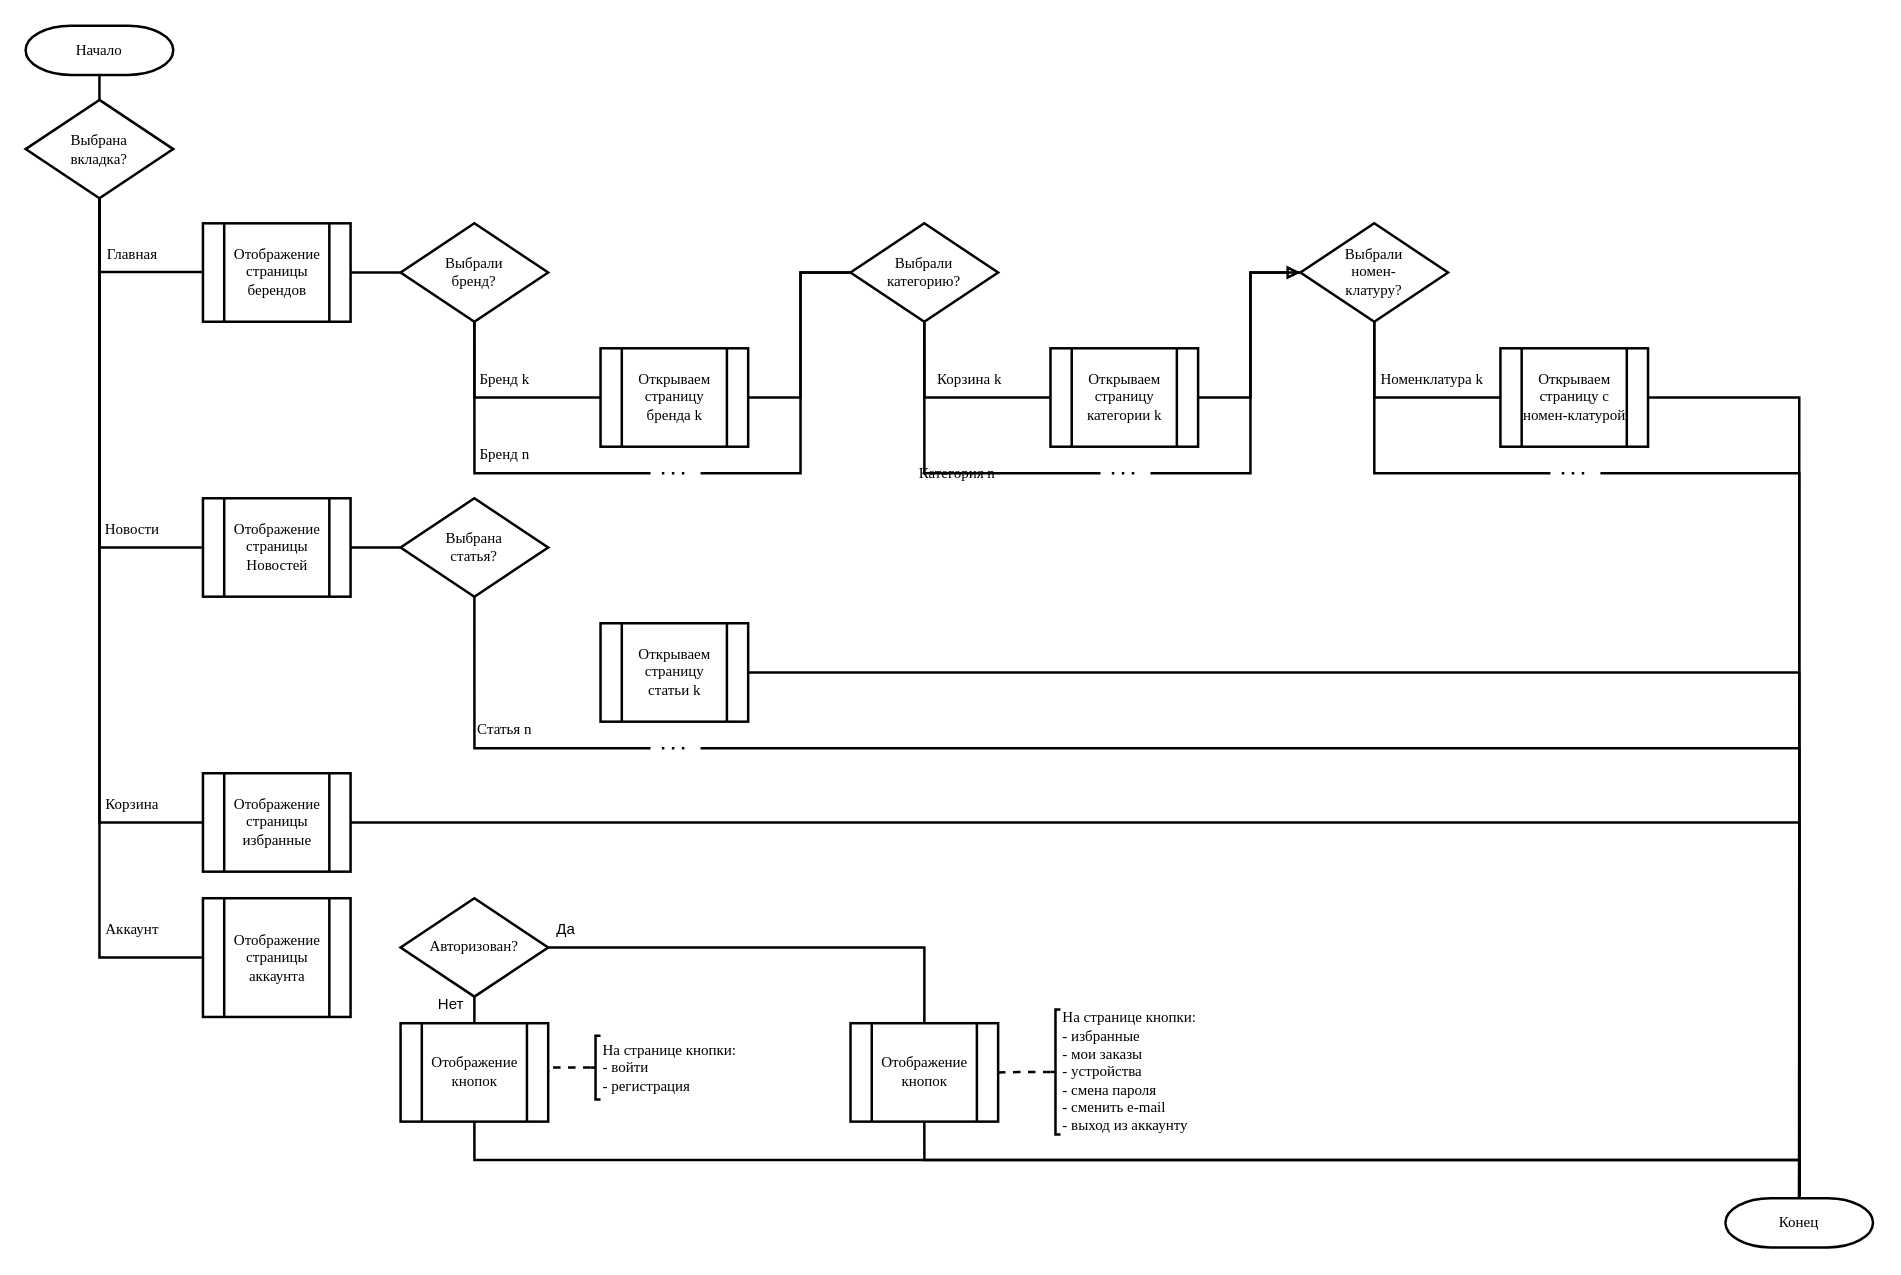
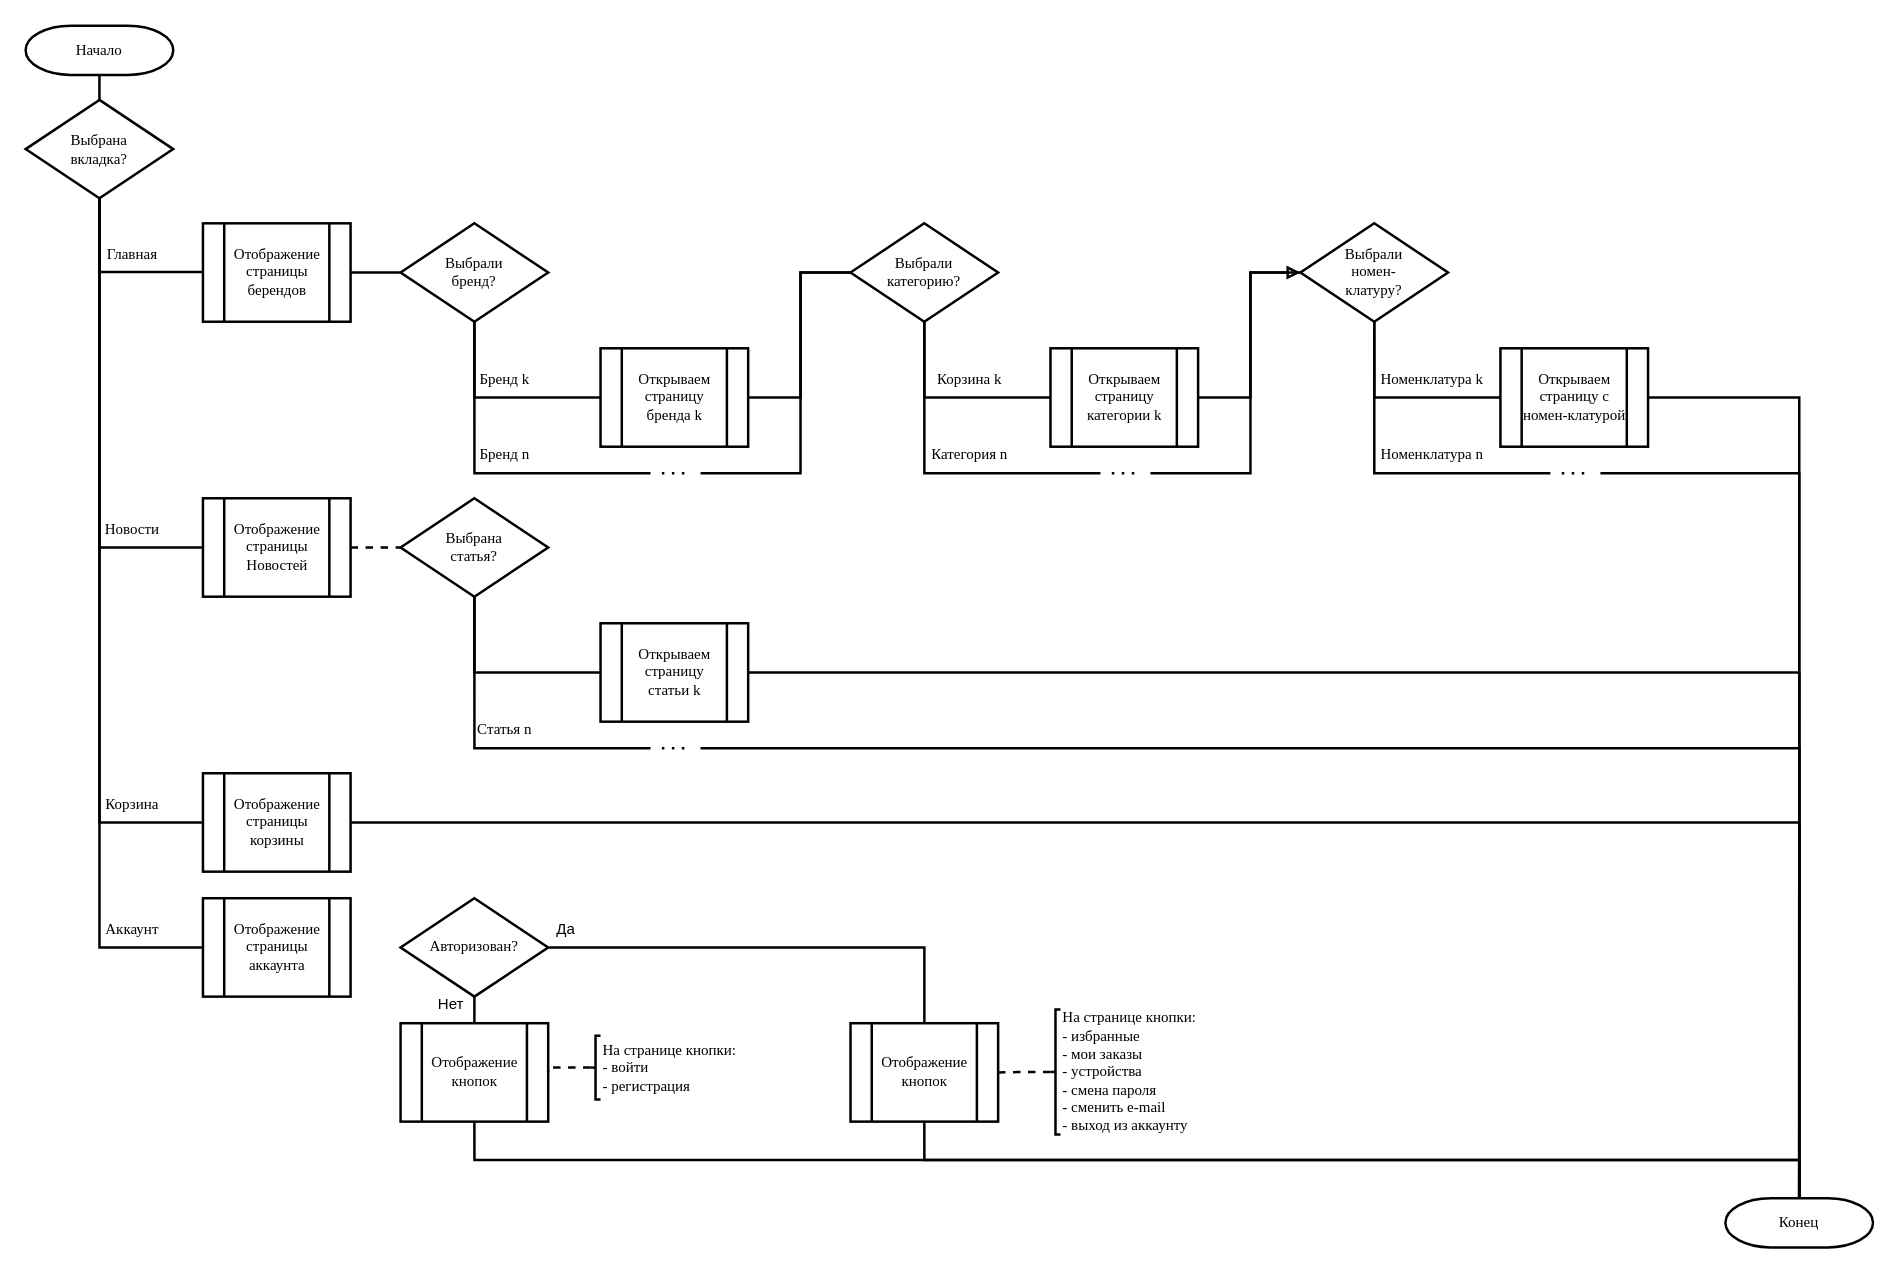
node "Номенклатура n": added
node "Категория n": moved (957, 473) -> (969, 455)
edge "Отображение страницы Новостей" -- "Выбрана статья?": style solid -> dashed
edge "Выбрана статья?" -- "Открываем страницу статьи k": added
node "Отображение страницы избранные": label "Отображение страницы избранные" -> "Отображение страницы корзины"
node "Отображение страницы аккаунта": size 148x119 -> 148x98
